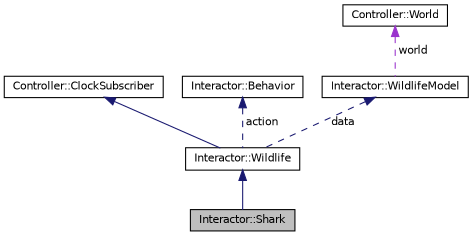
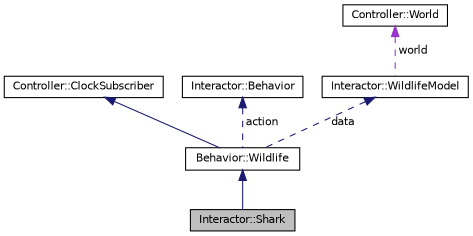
node "Interactor::Wildlife": label "Interactor::Wildlife" -> "Behavior::Wildlife"
